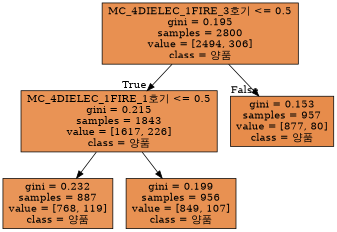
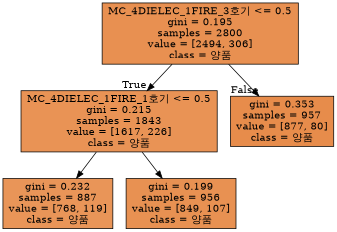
node "gini = 0.153 samples = 957 value = [877, 80] class = 양품": label "gini = 0.153 samples = 957 value = [877, 80] class = 양품" -> "gini = 0.353 samples = 957 value = [877, 80] class = 양품"
